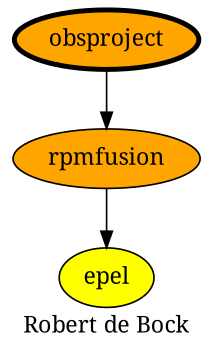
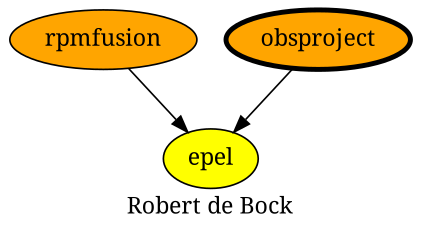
edge "obsproject" -> "rpmfusion": now "obsproject" -> "epel"
